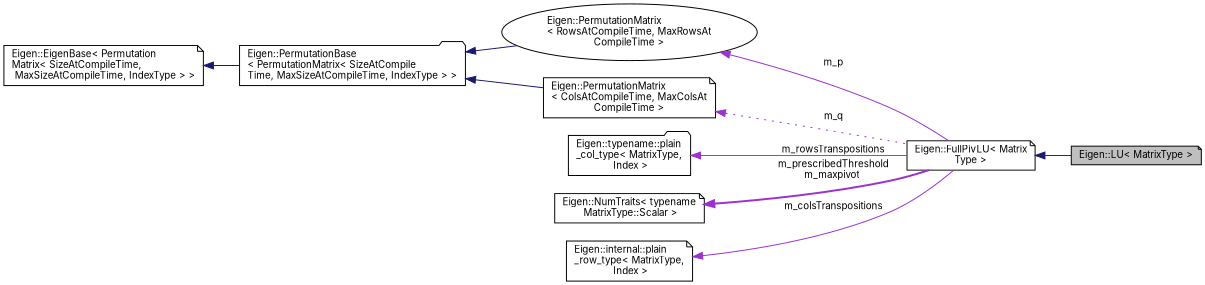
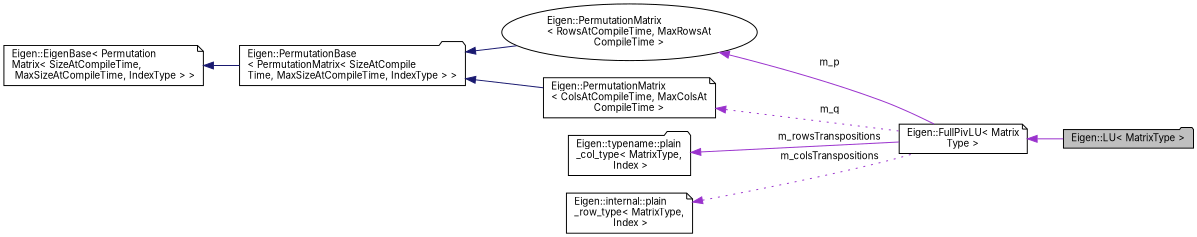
edge "Eigen::LU< MatrixType >" -> "Eigen::FullPivLU< Matrix Type >": color midnightblue -> darkorchid3
node "Eigen::LU< MatrixType >": shape note -> folder
node "Eigen::NumTraits< typename MatrixType::Scalar >": removed
edge "Eigen::FullPivLU< Matrix Type >" -> "Eigen::internal::plain _row_type< MatrixType, Index >": style solid -> dotted
